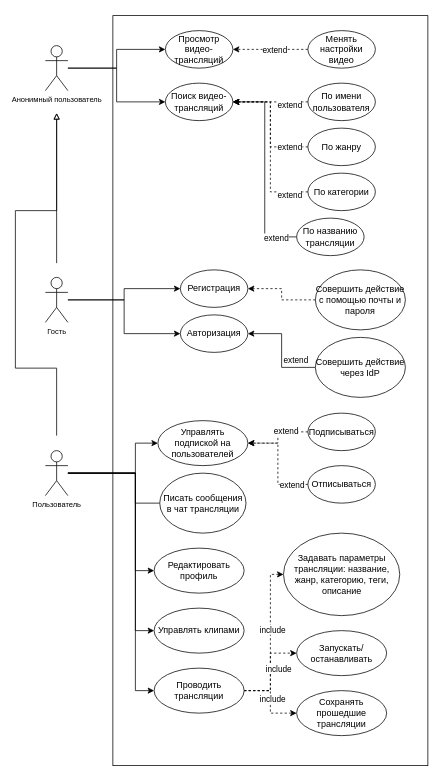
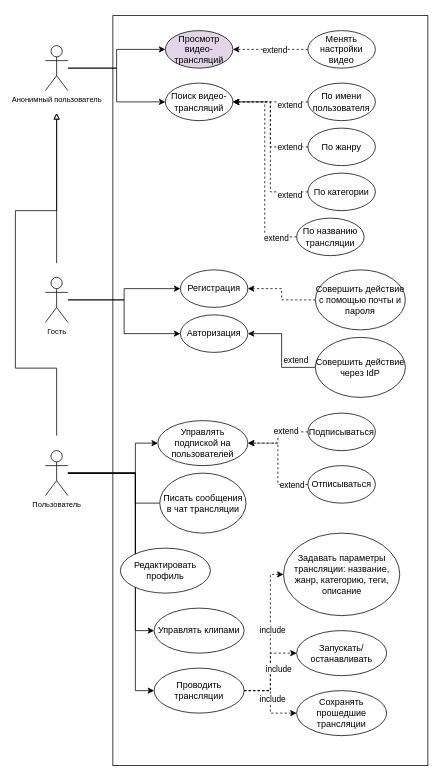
node "Просмотр видео-трансляций": fillcolor #ffffff -> #e1d5e7
edge "По названию трансляции" -> "Поиск видео-трансляций": style solid -> dashed
node "Редактировать профиль": moved (199, 570) -> (165, 570)
